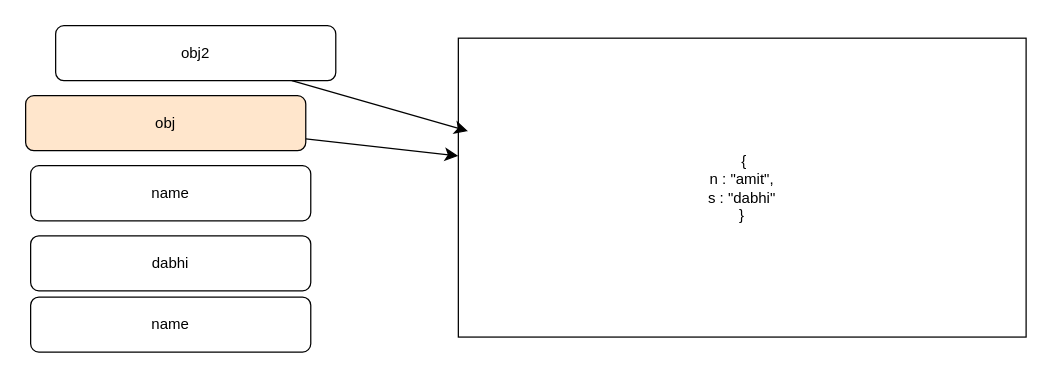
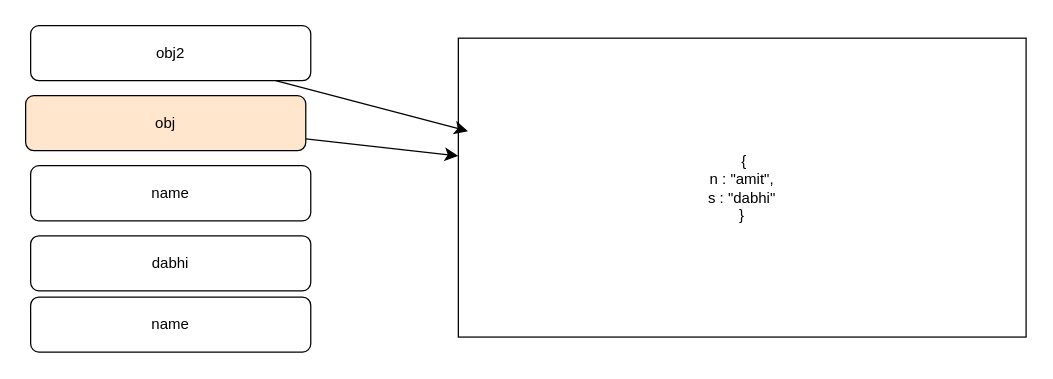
node "obj2": moved (196, 53) -> (171, 53)
